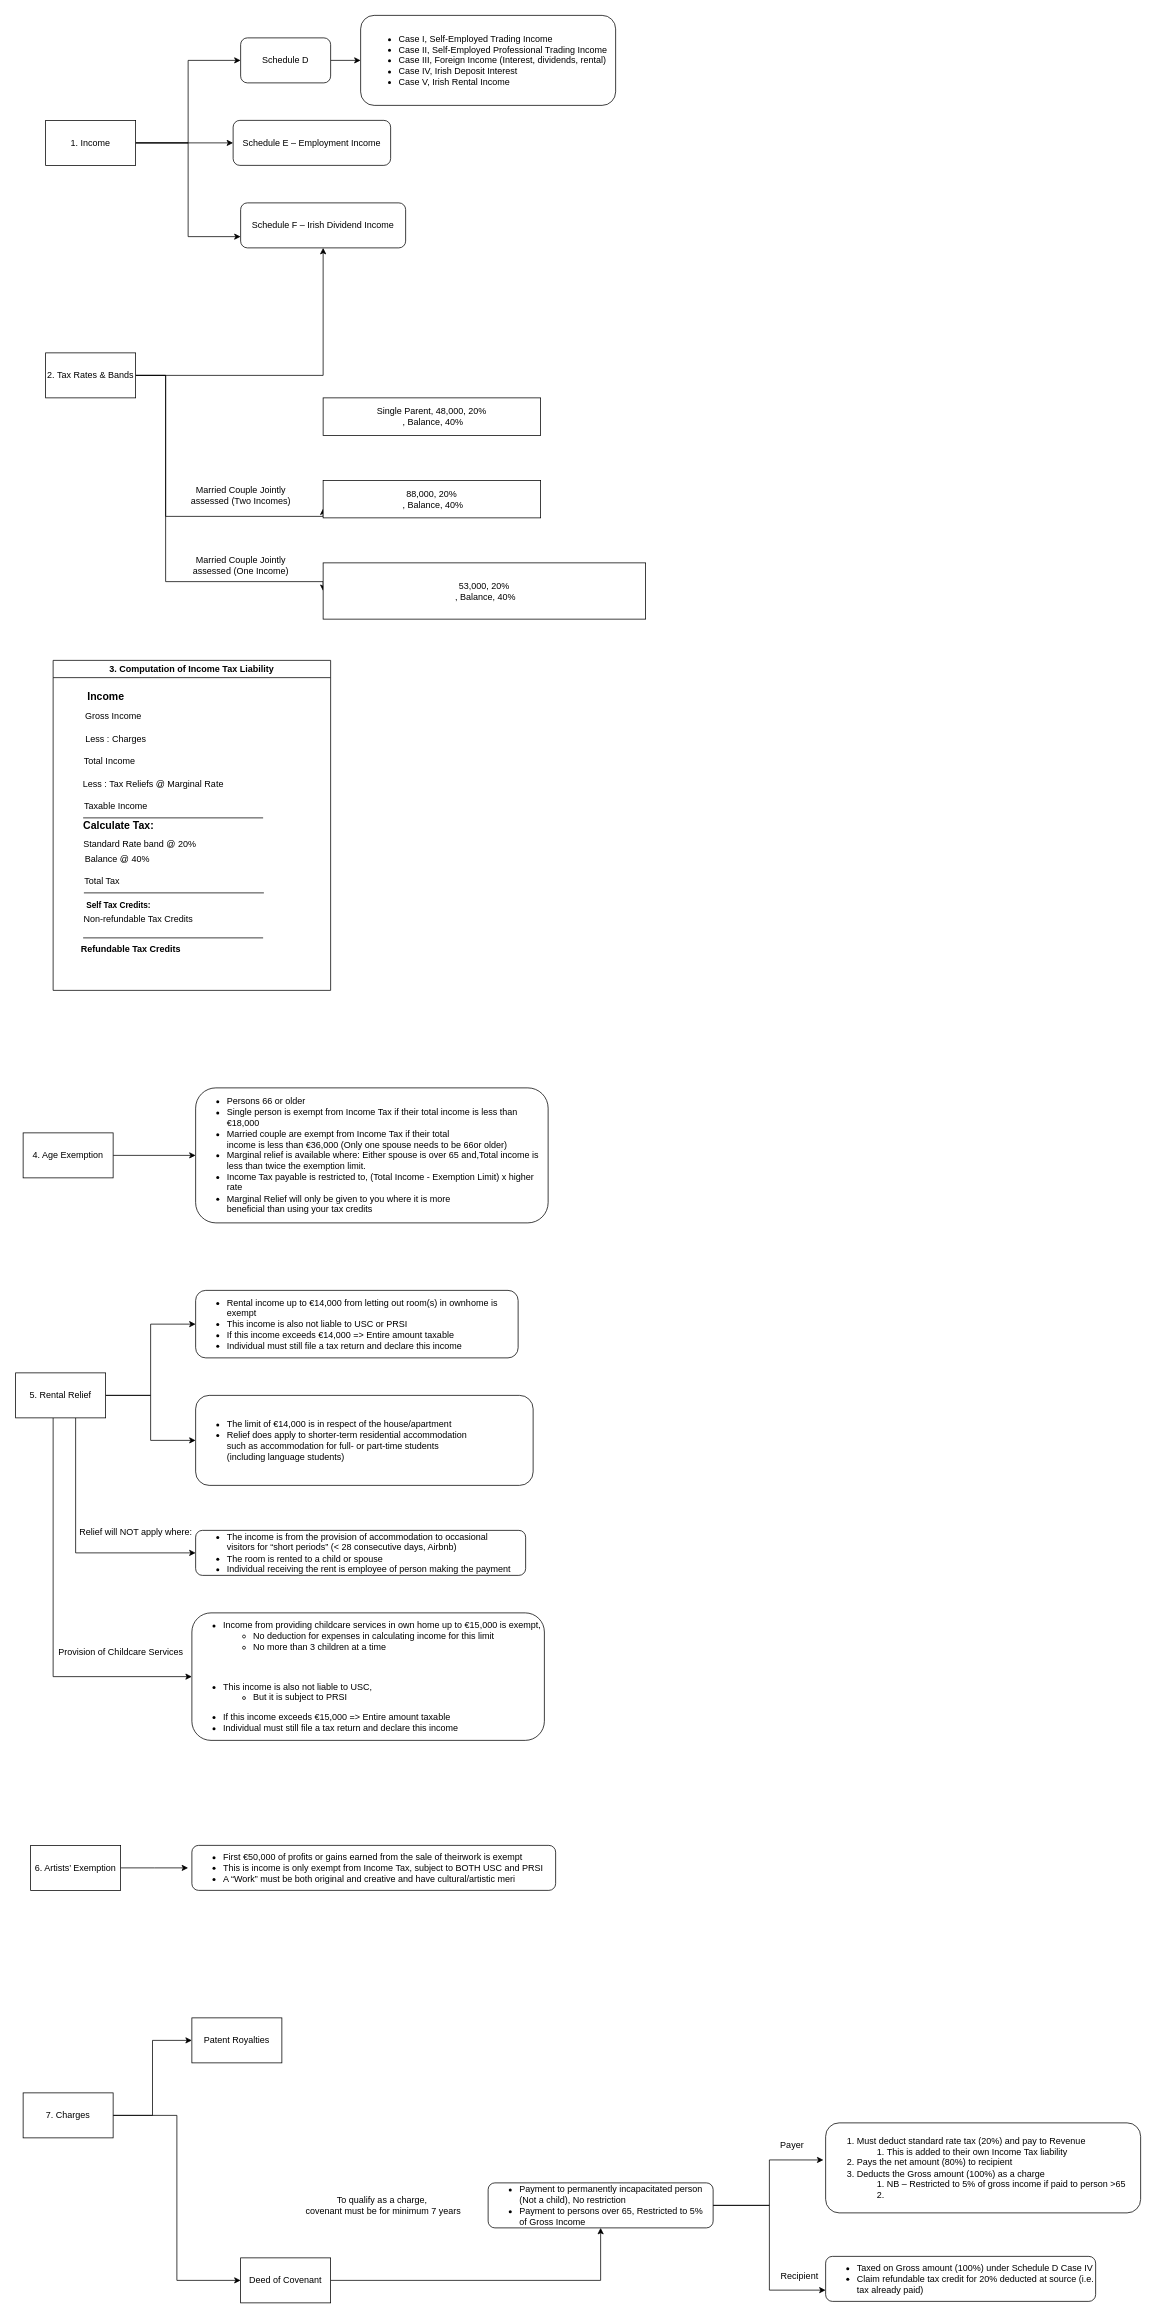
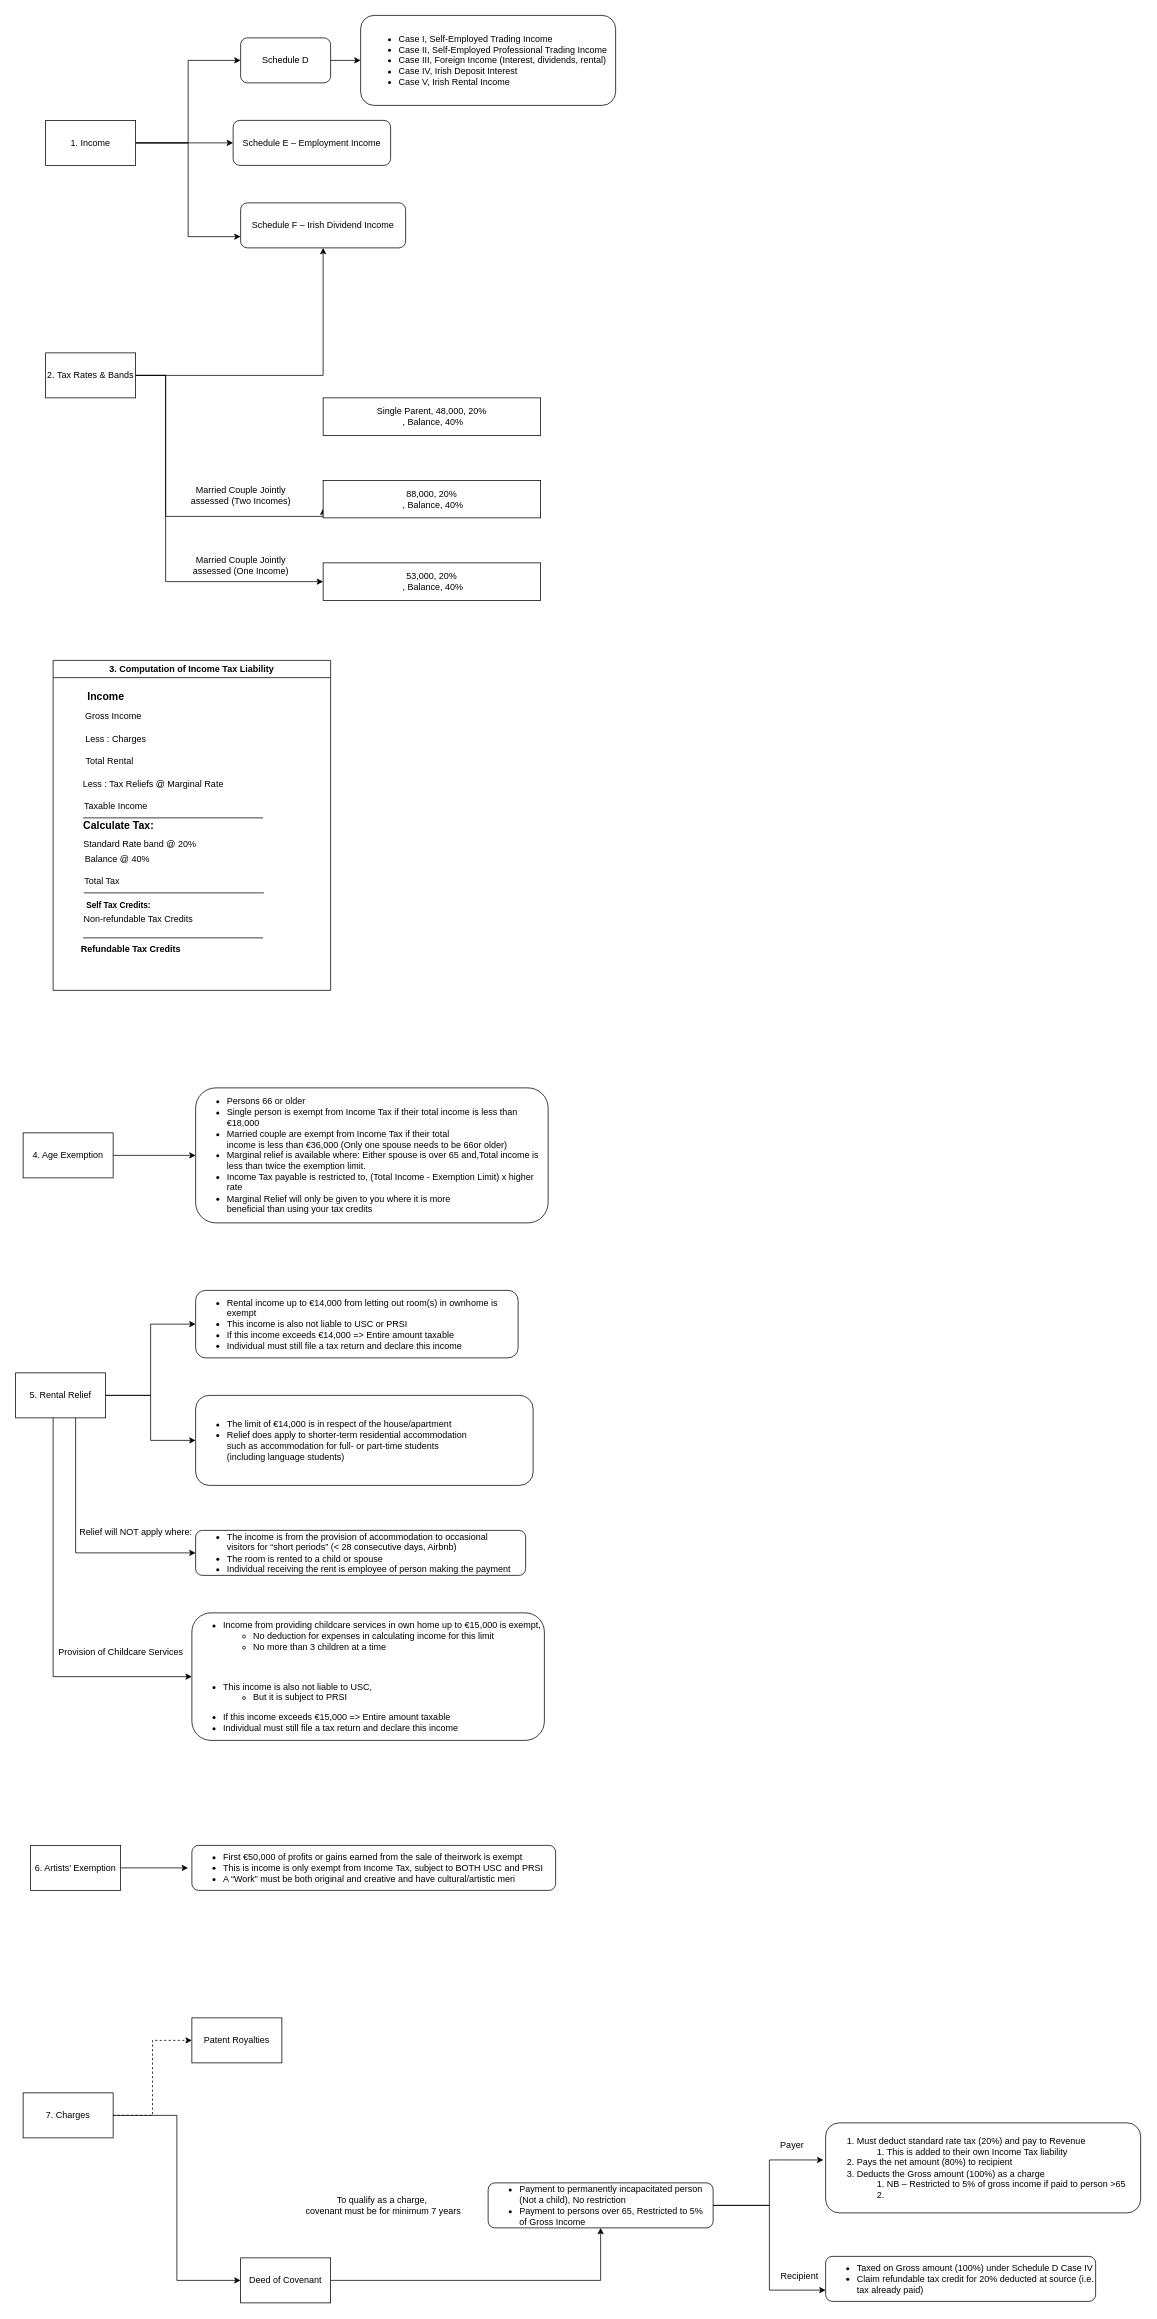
node "53,000, 20% , Balance, 40%": size 323x56 -> 218x38
node "Total Income": label "Total Income" -> "Total Rental"
edge "7. Charges" -> "Patent Royalties": style solid -> dashed
